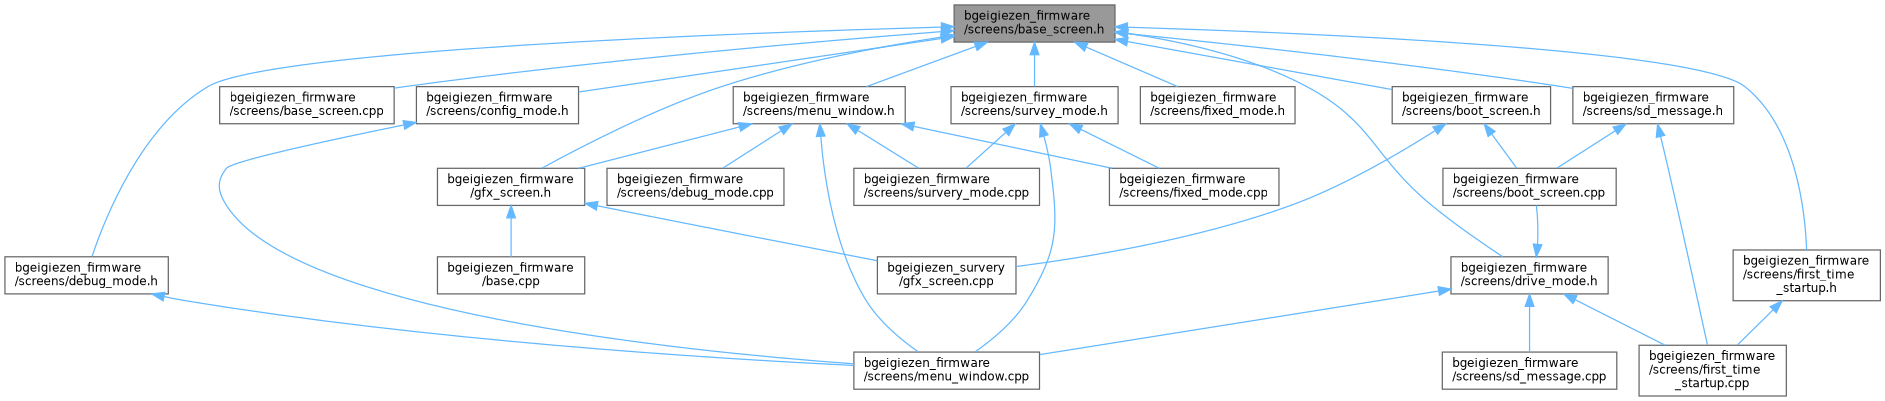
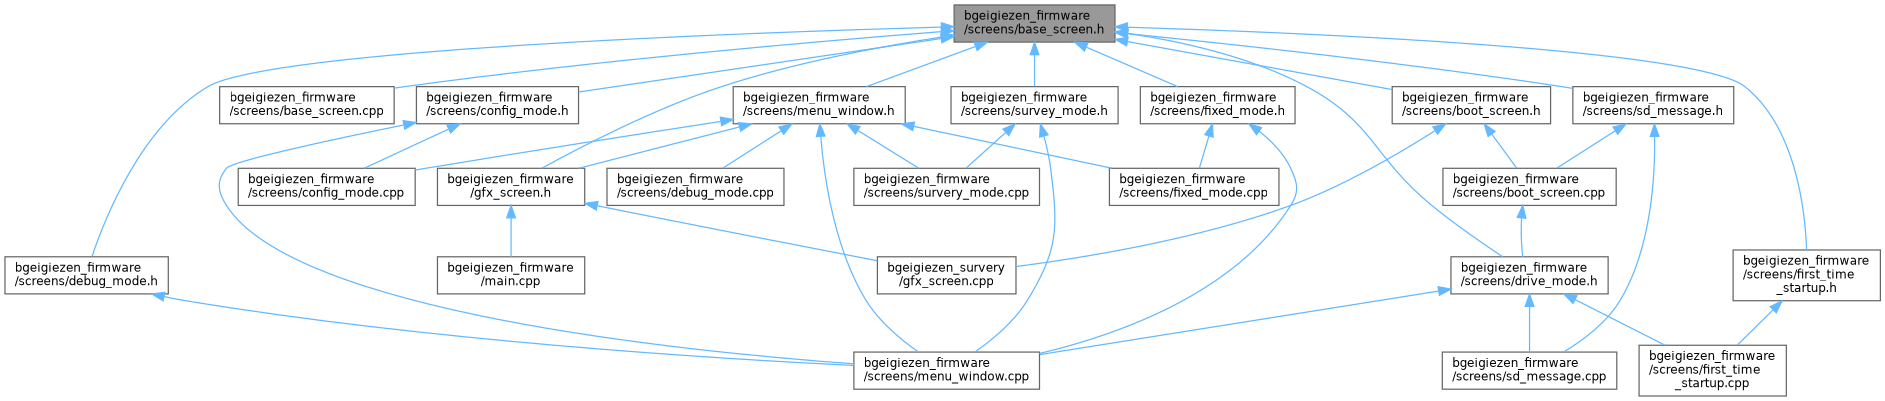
edge "bgeigiezen_firmware /screens/fixed_mode.cpp" -> "bgeigiezen_firmware /screens/survey_mode.h": now "bgeigiezen_firmware /screens/fixed_mode.cpp" -> "bgeigiezen_firmware /screens/fixed_mode.h"
node "bgeigiezen_firmware /screens/config_mode.cpp": added
edge "bgeigiezen_firmware /screens/boot_screen.cpp" -> "bgeigiezen_firmware /screens/drive_mode.h": reversed
edge "bgeigiezen_firmware /screens/first_time _startup.cpp" -> "bgeigiezen_firmware /screens/sd_message.h": now "bgeigiezen_firmware /screens/sd_message.cpp" -> "bgeigiezen_firmware /screens/sd_message.h"
node "bgeigiezen_firmware /base.cpp": label "bgeigiezen_firmware /base.cpp" -> "bgeigiezen_firmware /main.cpp"
edge "bgeigiezen_firmware /screens/menu_window.cpp" -> "bgeigiezen_firmware /screens/fixed_mode.h": added
